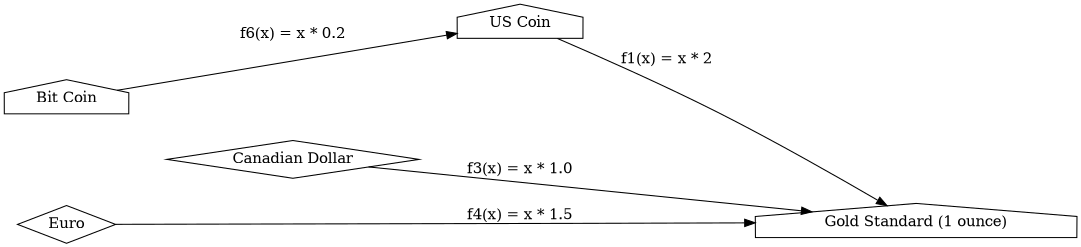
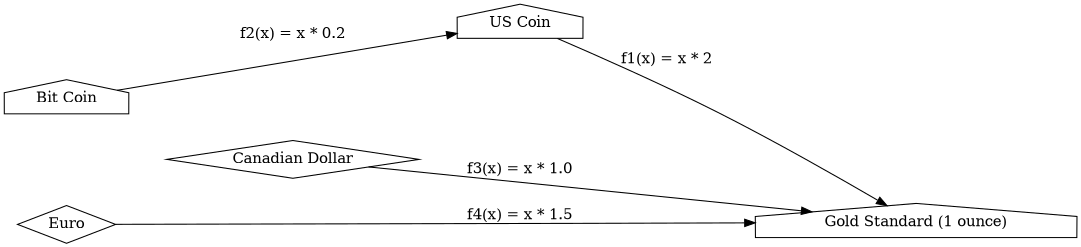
edge "Bit Coin" -> "US Coin": label "f6(x) = x * 0.2" -> "f2(x) = x * 0.2"
